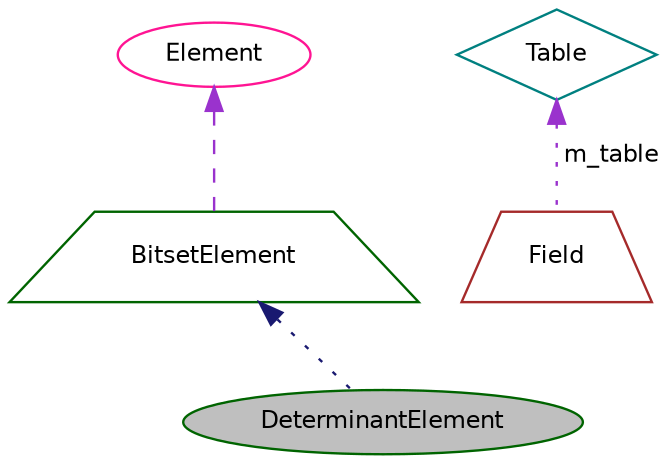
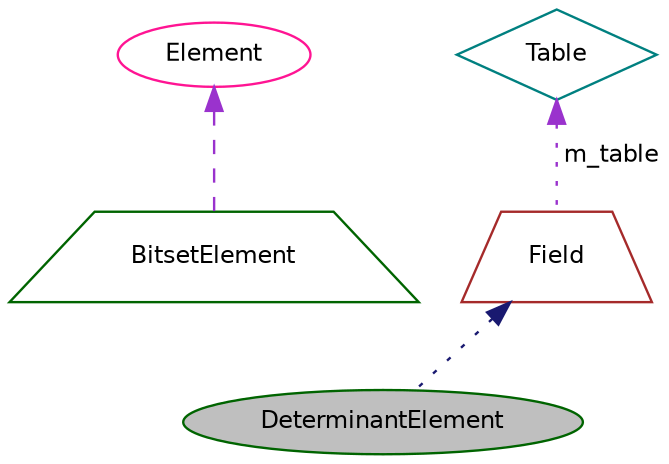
edge "DeterminantElement" -> "BitsetElement": now "DeterminantElement" -> "Field"
